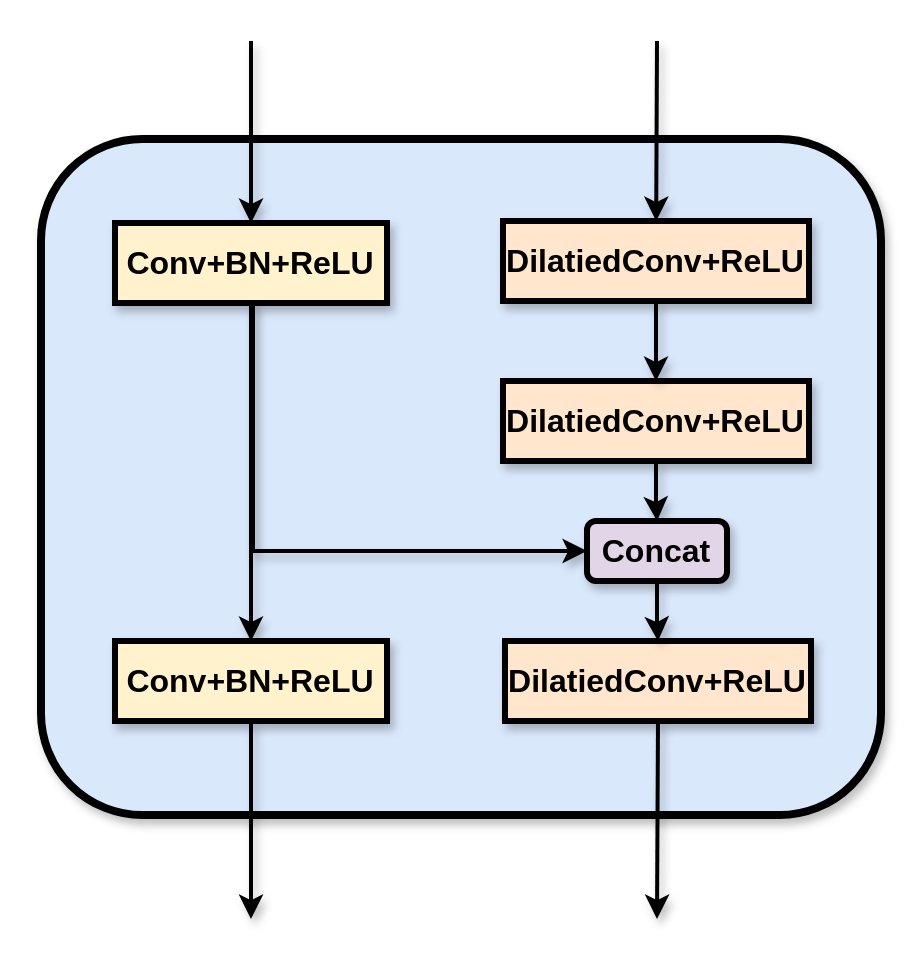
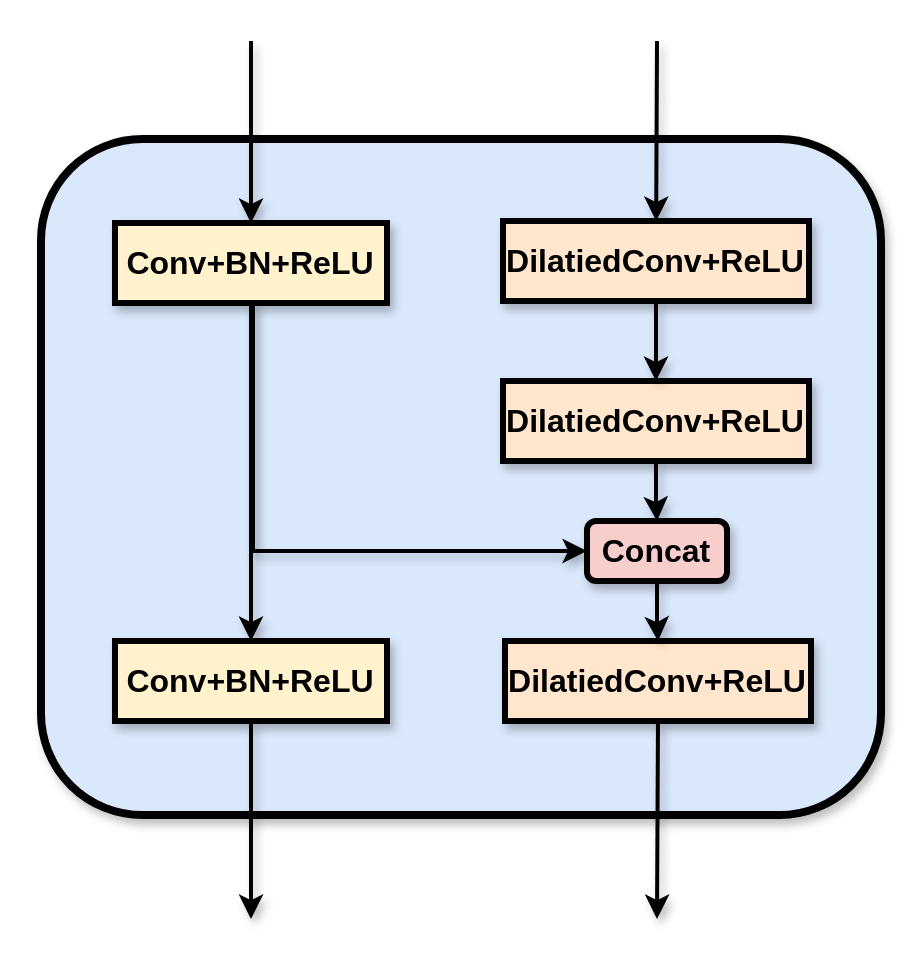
node "Concat": fillcolor #e1d5e7 -> #f8cecc
